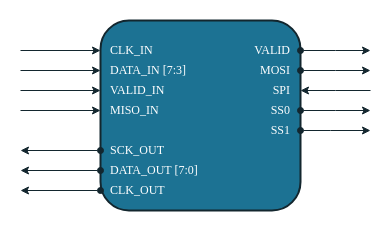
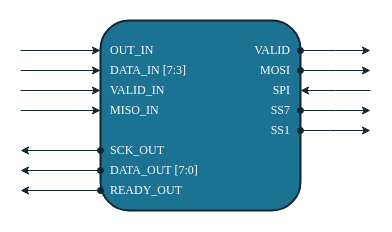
node "CLK_IN": label "CLK_IN" -> "OUT_IN"
node "SS0": label "SS0" -> "SS7"
node "CLK_OUT": label "CLK_OUT" -> "READY_OUT"
